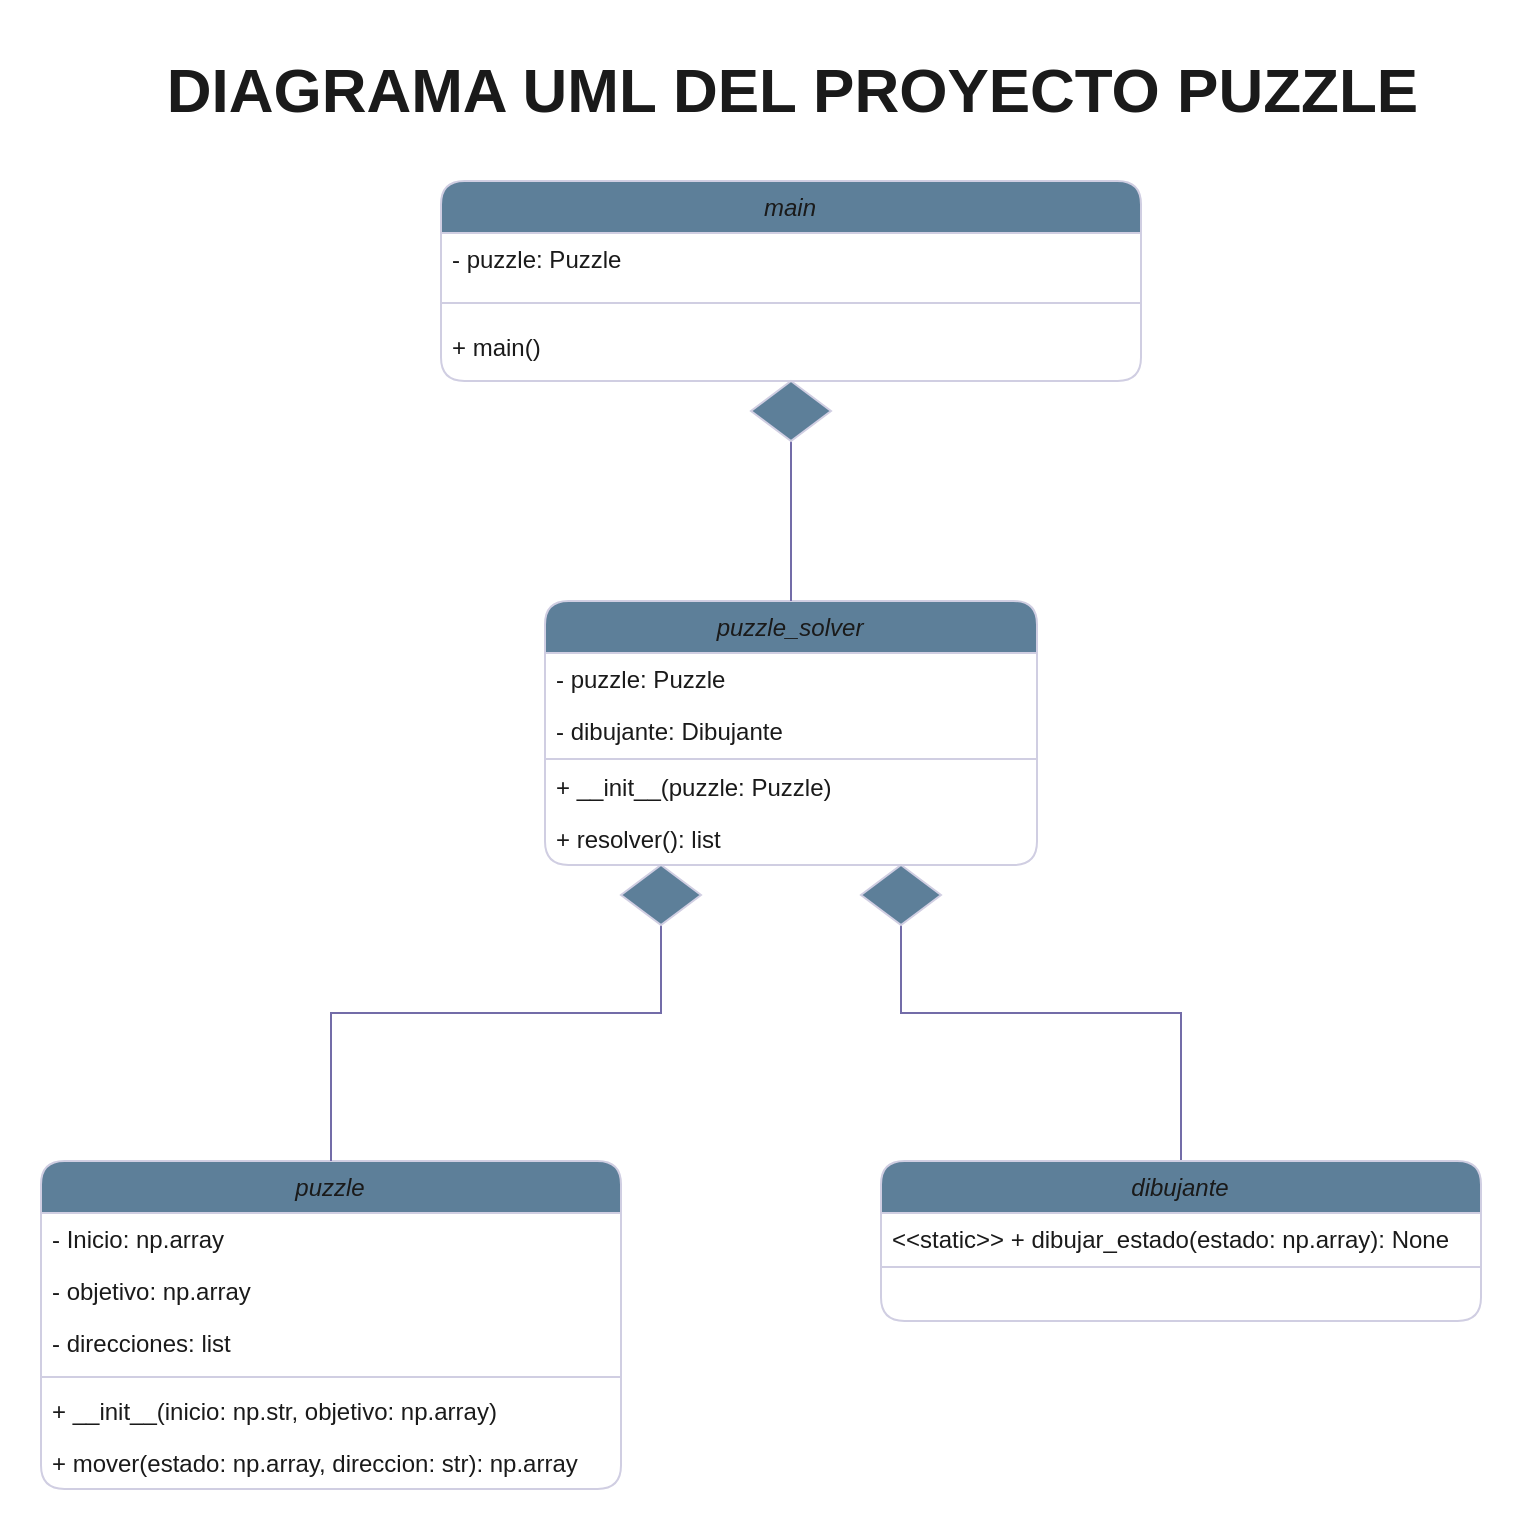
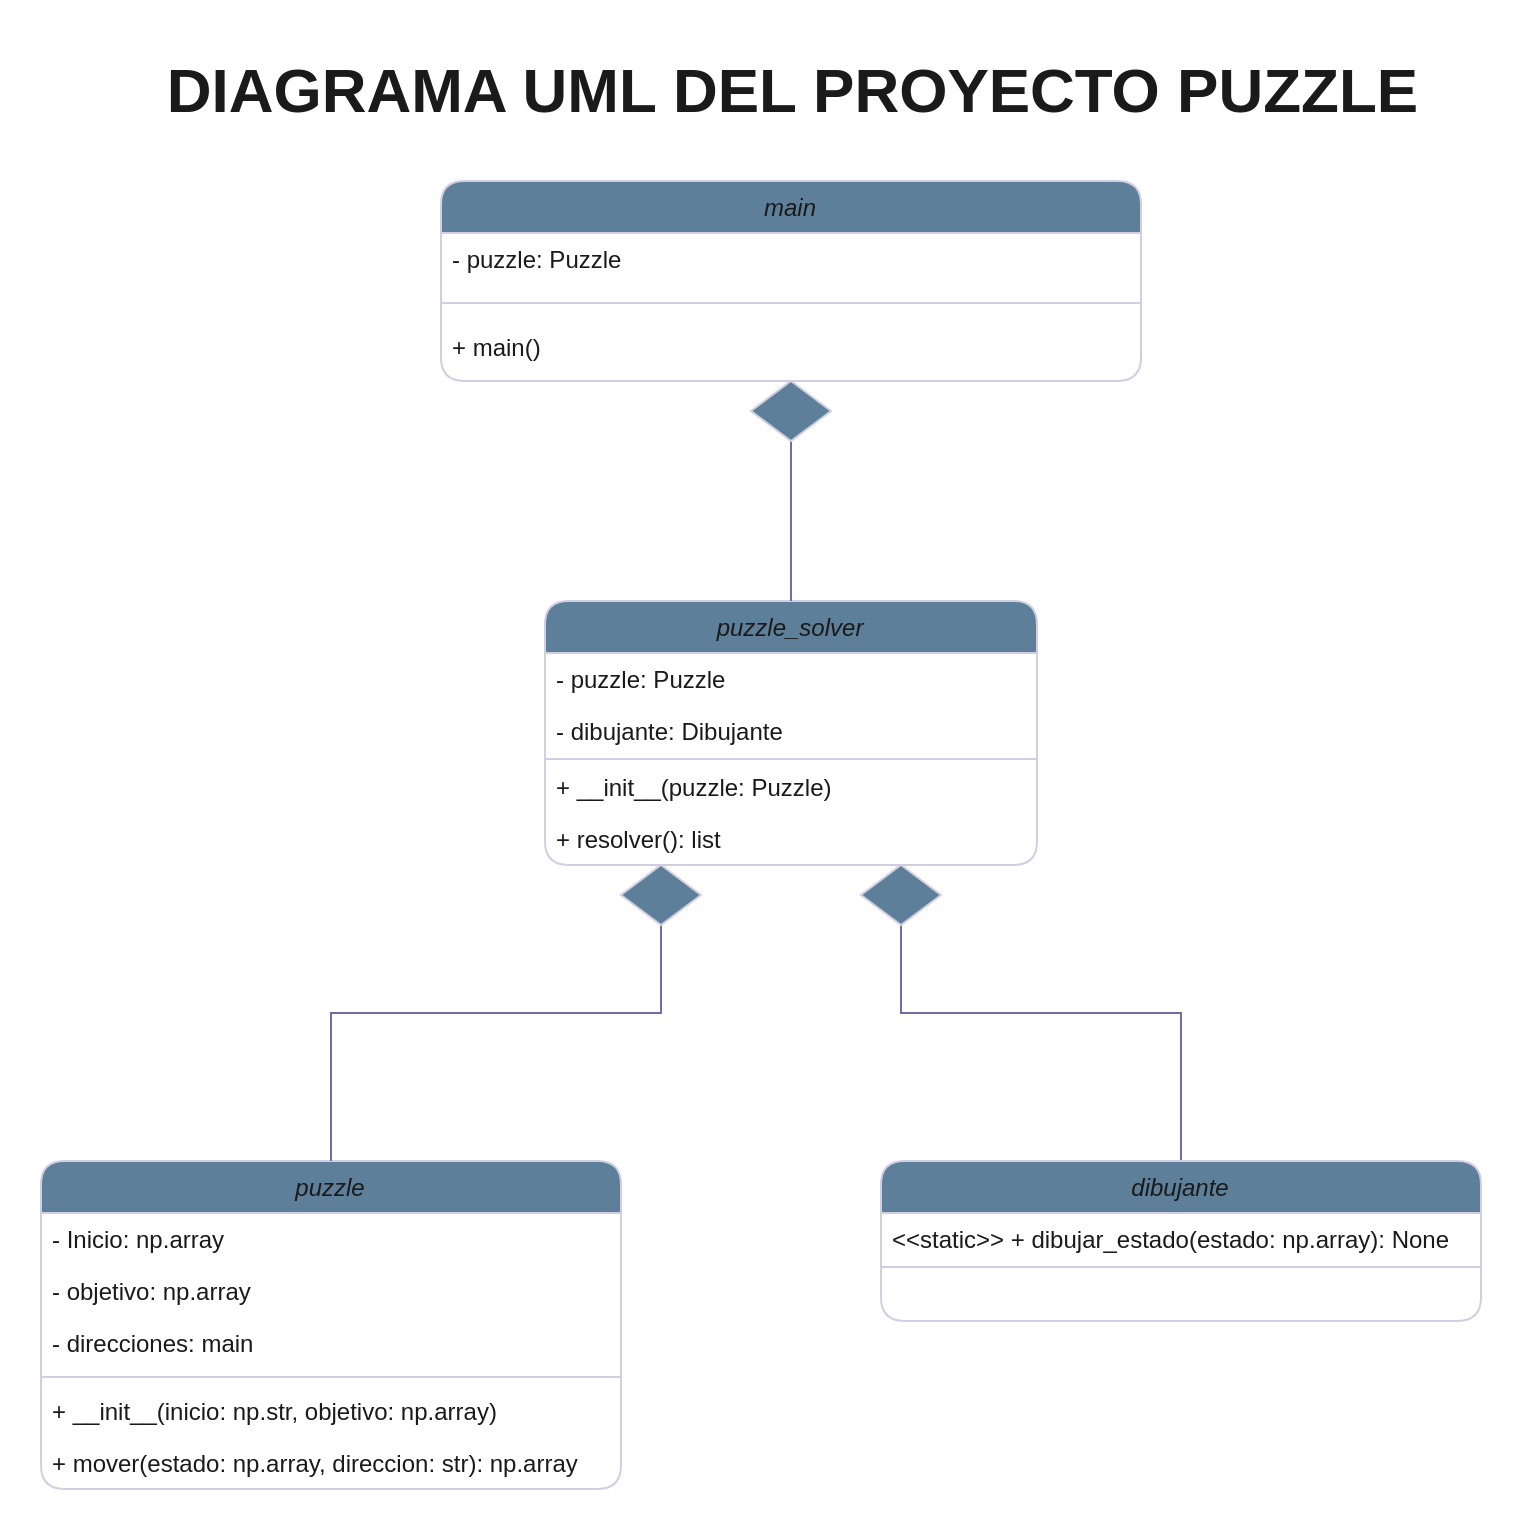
node "- direcciones: list": label "- direcciones: list" -> "- direcciones: main"
